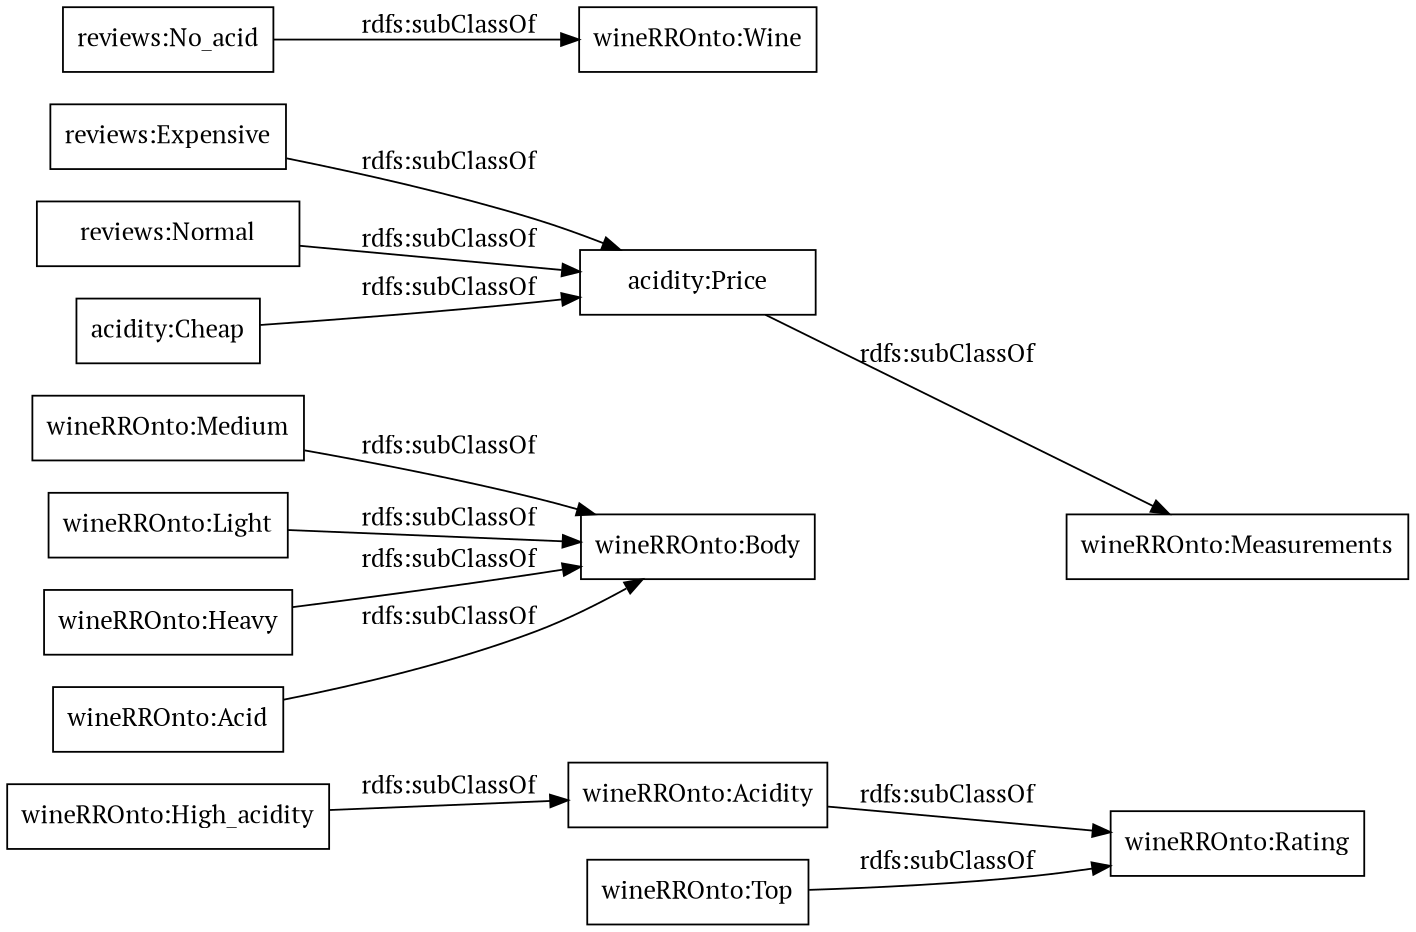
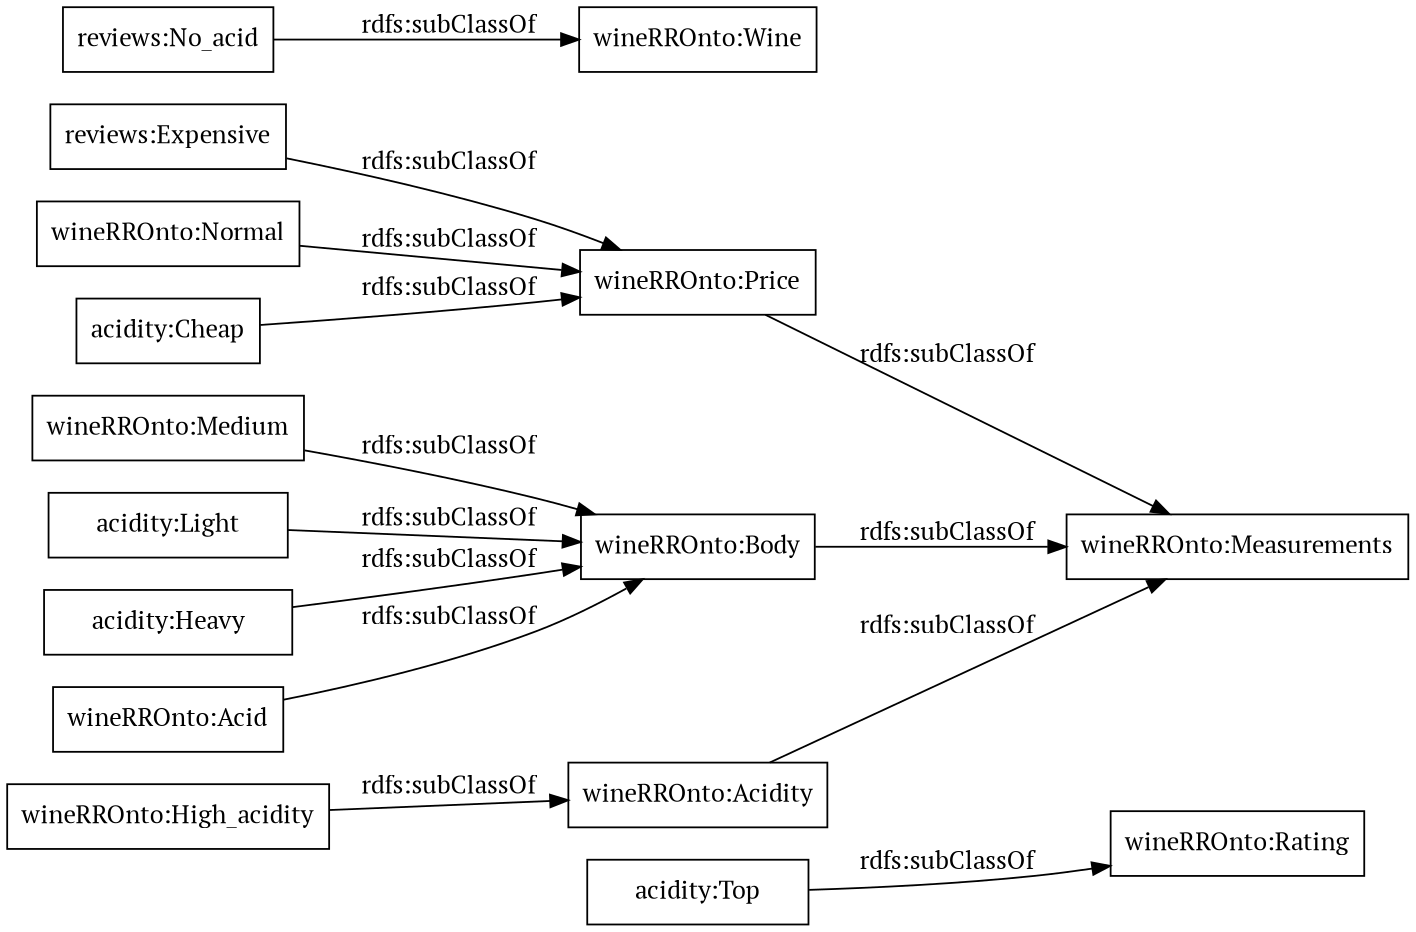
node "reviews:Normal": label "reviews:Normal" -> "wineRROnto:Normal"
node "acidity:Price": label "acidity:Price" -> "wineRROnto:Price"
node "wineRROnto:Light": label "wineRROnto:Light" -> "acidity:Light"
edge "wineRROnto:Body" -> "wineRROnto:Measurements": added, label "rdfs:subClassOf"
node "wineRROnto:Heavy": label "wineRROnto:Heavy" -> "acidity:Heavy"
edge "wineRROnto:Acidity" -> "wineRROnto:Rating": now "wineRROnto:Acidity" -> "wineRROnto:Measurements"
node "wineRROnto:Top": label "wineRROnto:Top" -> "acidity:Top"
